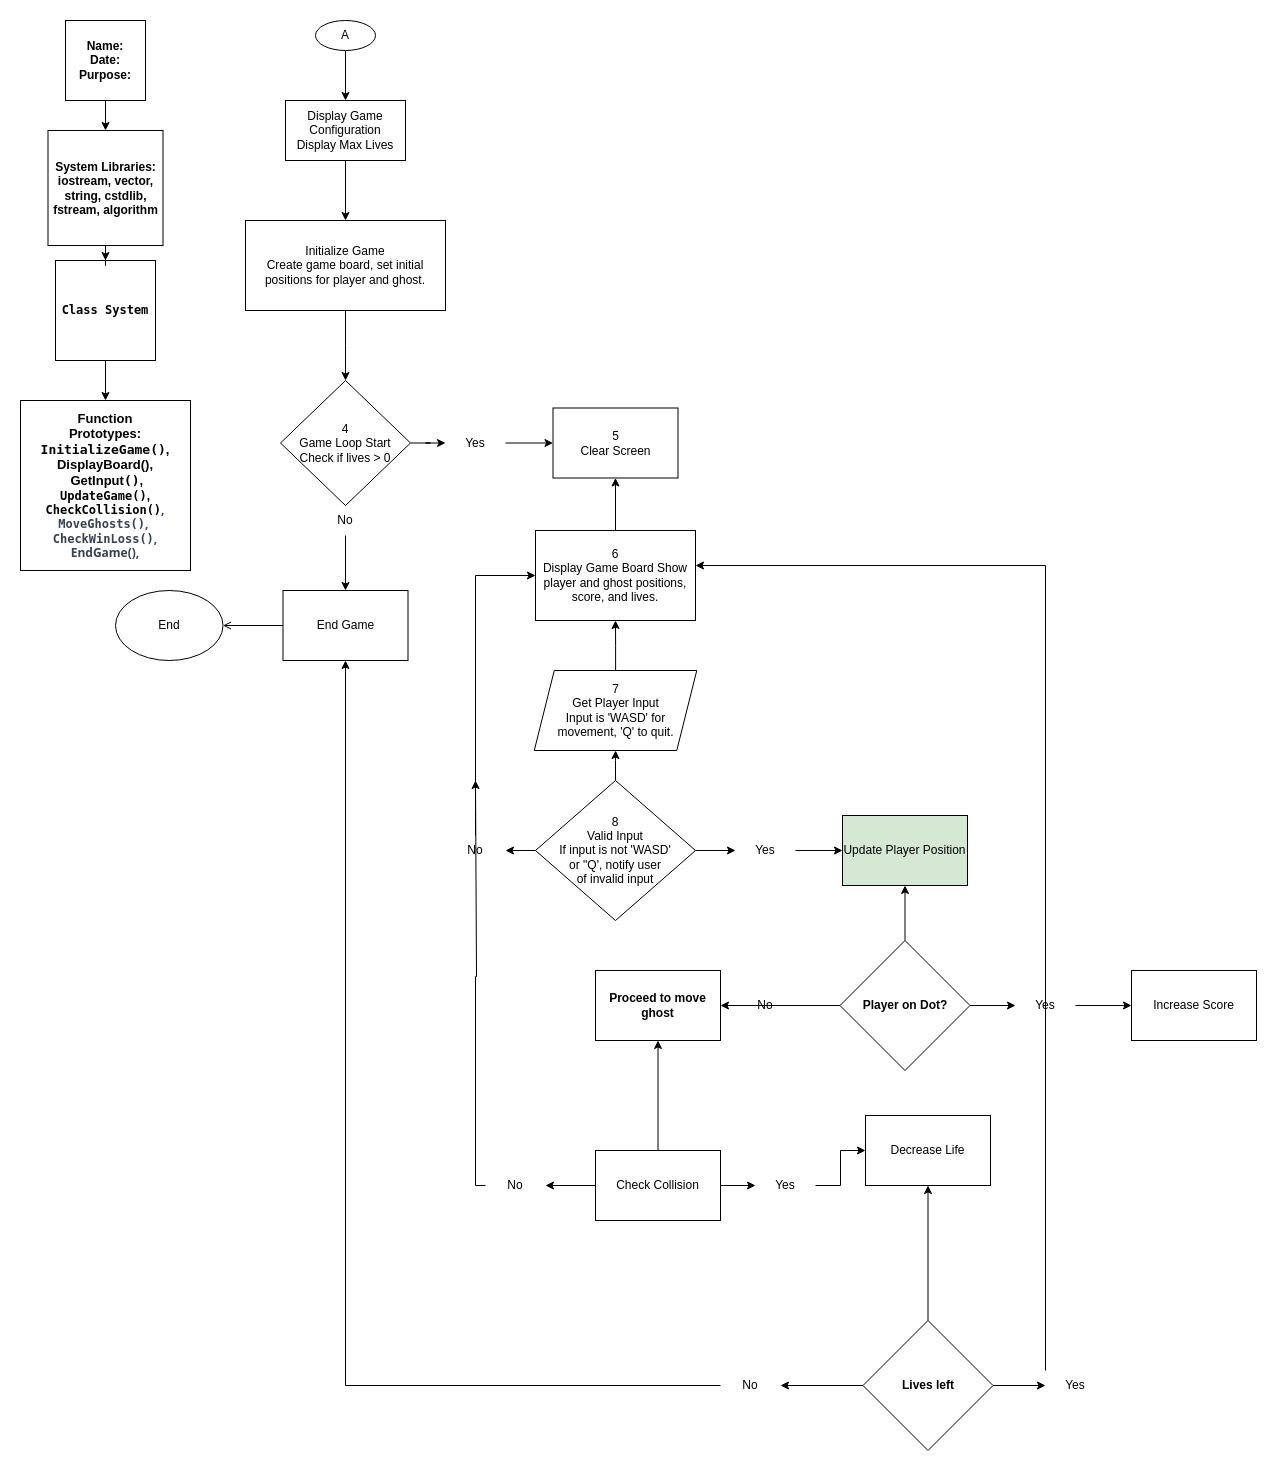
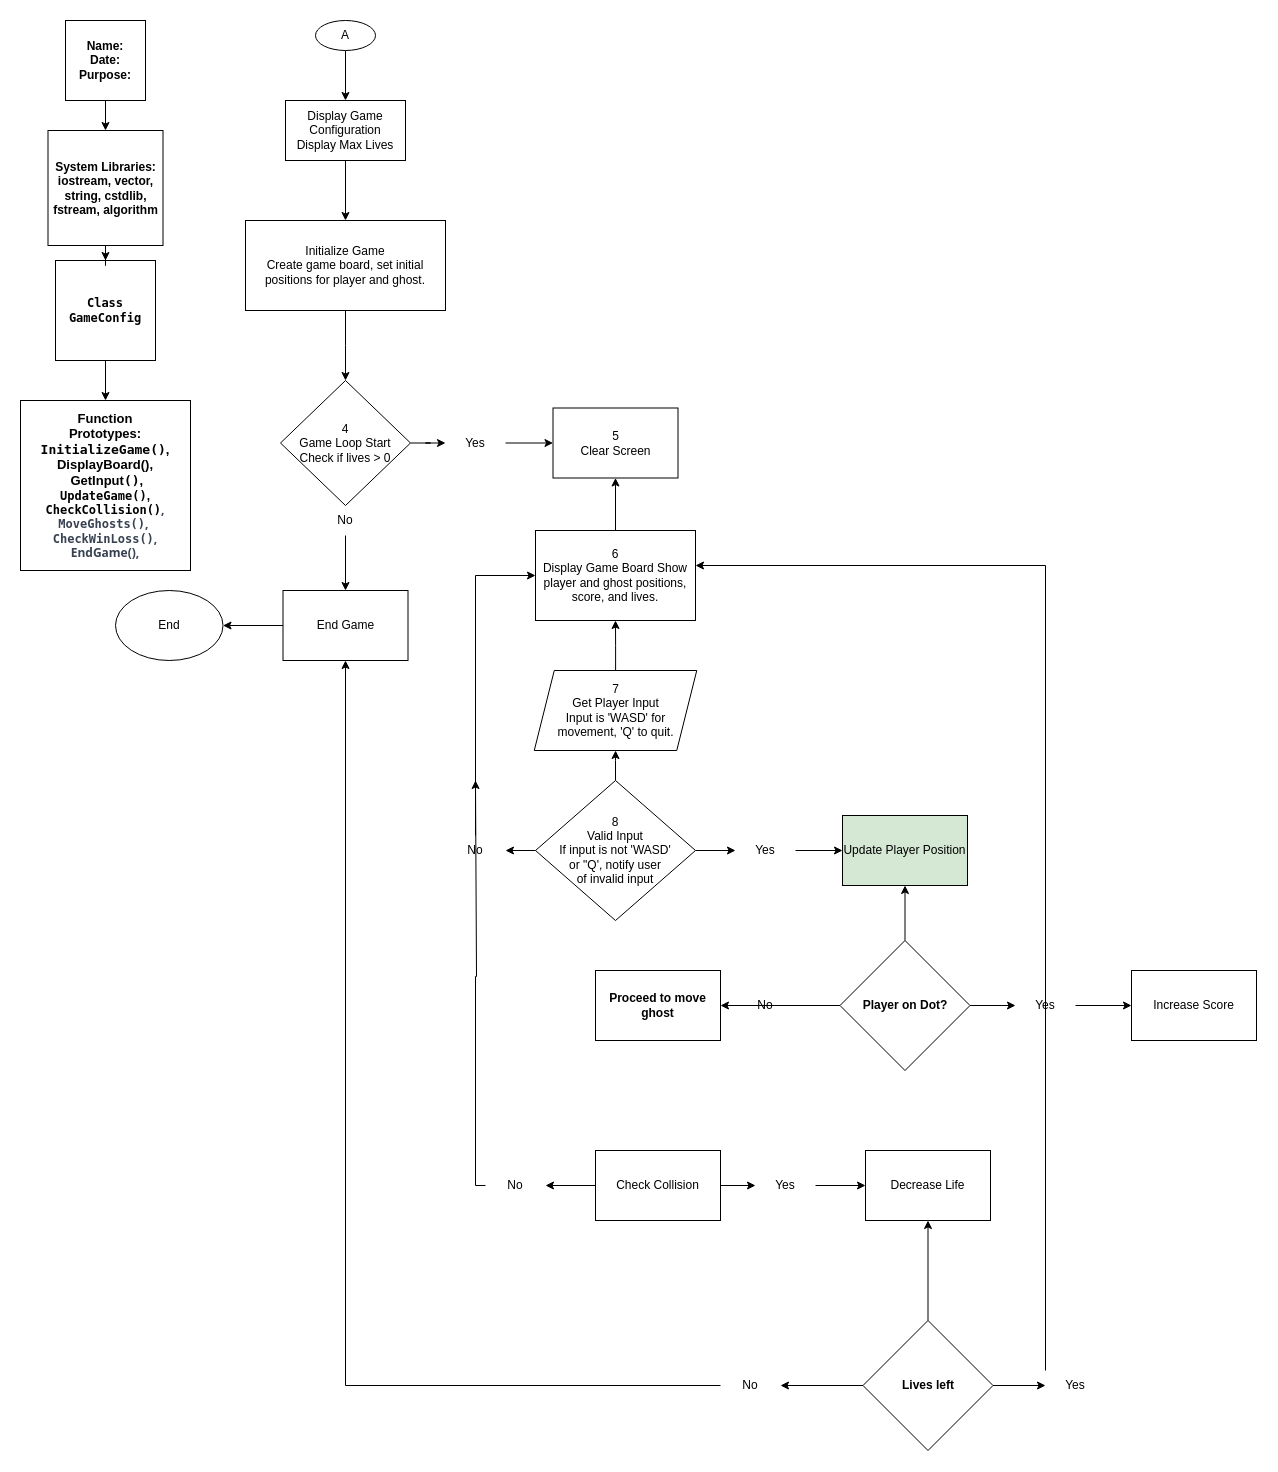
node "Class System": label "Class System" -> "Class GameConfig"
edge "End Game" -> "End": arrowhead open -> classic
edge "Check Collision" -> "Proceed to move ghost": removed
node "Decrease Life": moved (928, 1151) -> (928, 1186)
